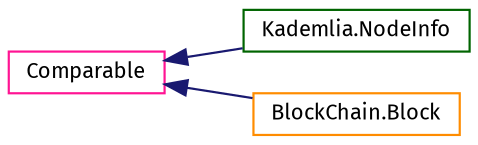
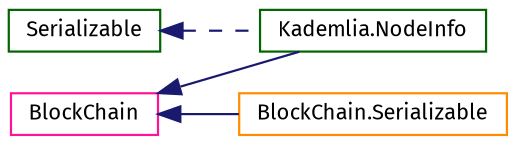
node "Serializable": added
node "Comparable": label "Comparable" -> "BlockChain"
node "BlockChain.Block": label "BlockChain.Block" -> "BlockChain.Serializable"
